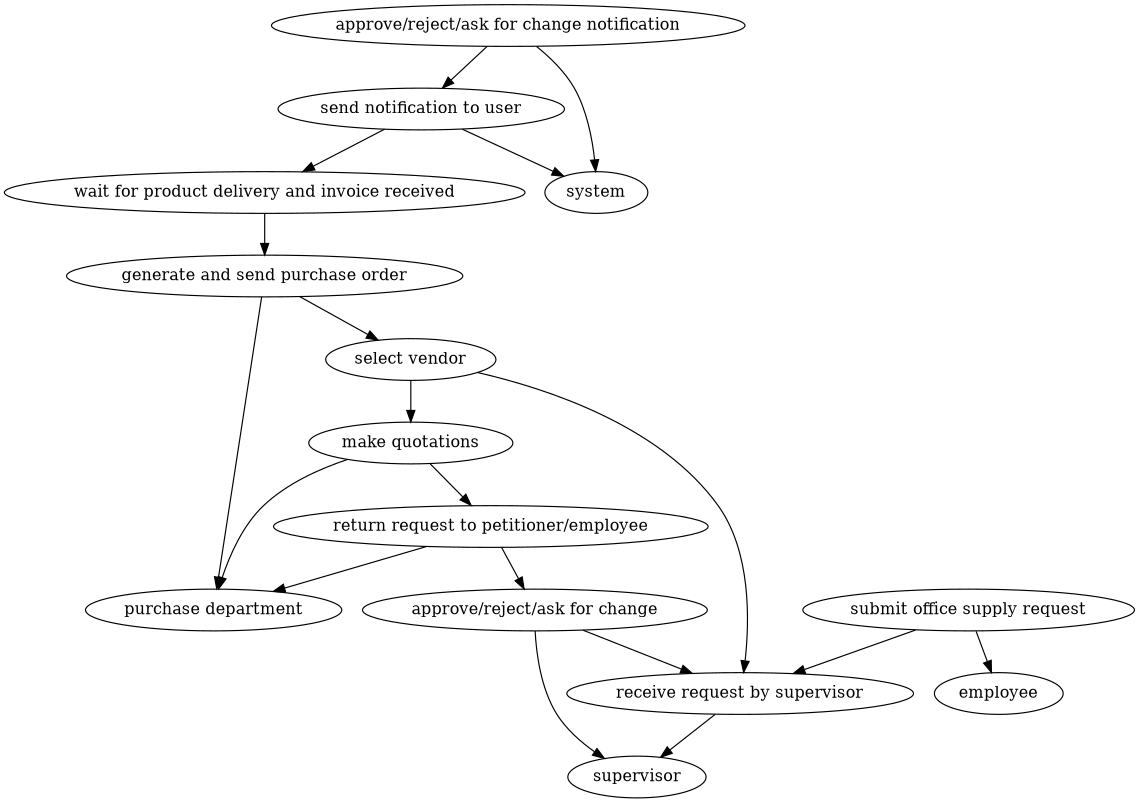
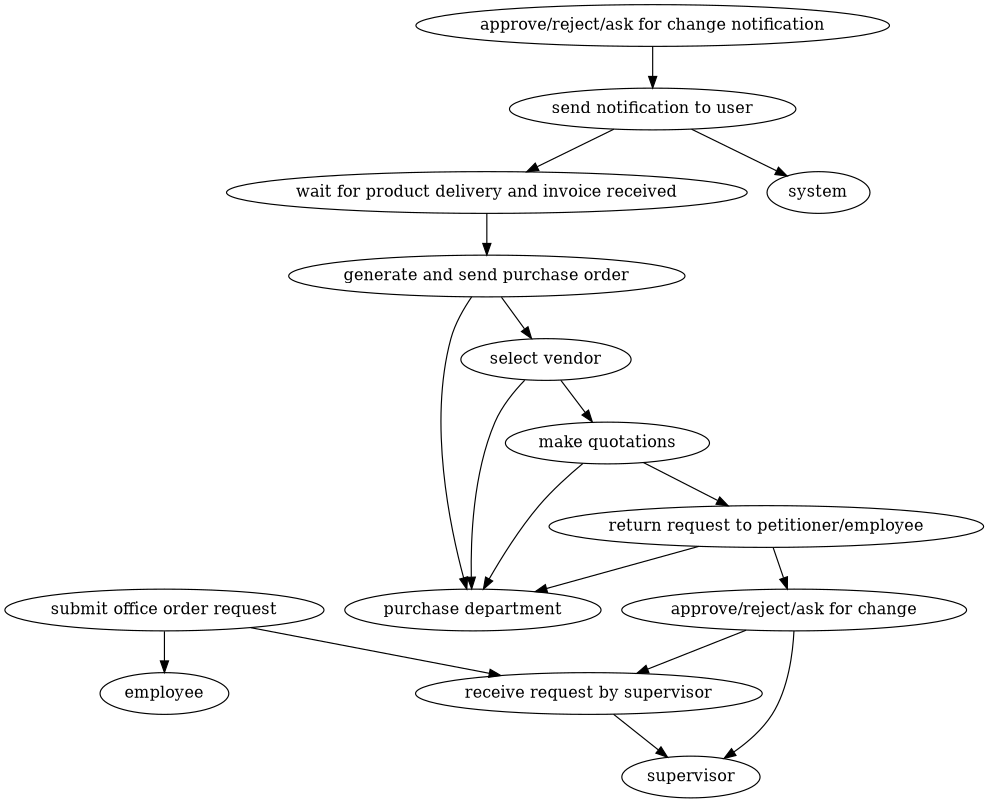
edge "approve/reject/ask for change notification" -> "system": removed
edge "select vendor" -> "receive request by supervisor": now "select vendor" -> "purchase department"
node "submit office supply request": label "submit office supply request" -> "submit office order request"
